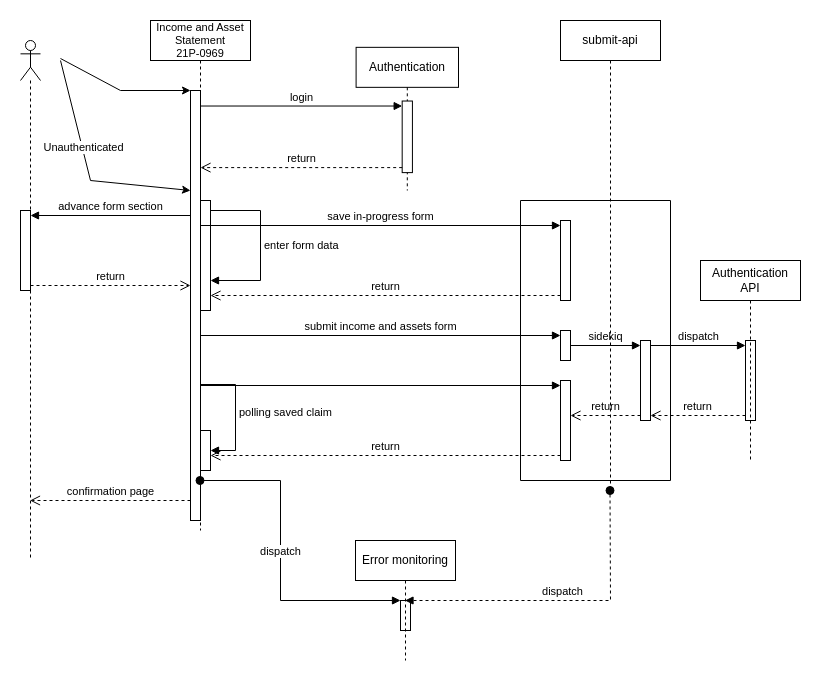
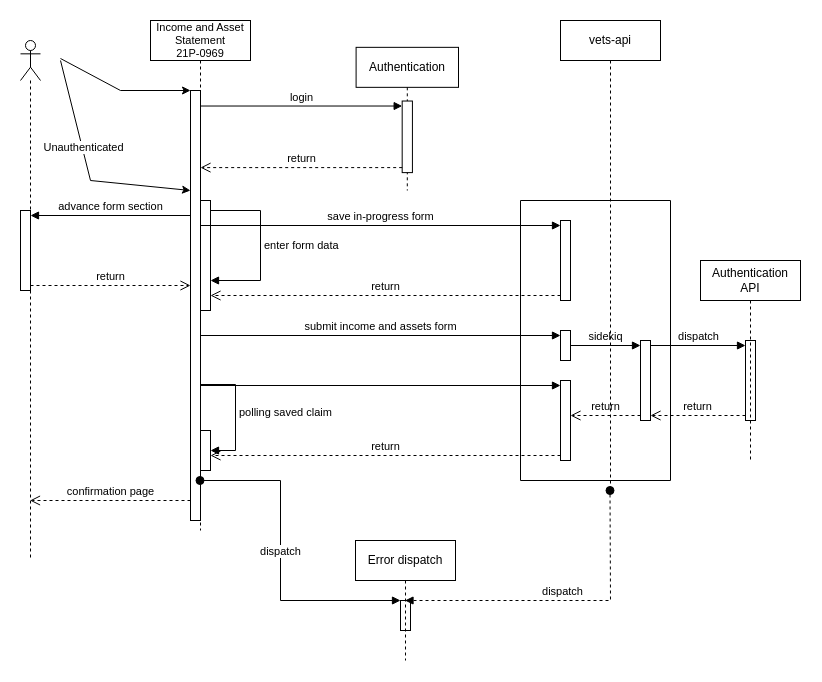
node "submit-api": label "submit-api" -> "vets-api"
node "Error monitoring": label "Error monitoring" -> "Error dispatch"
